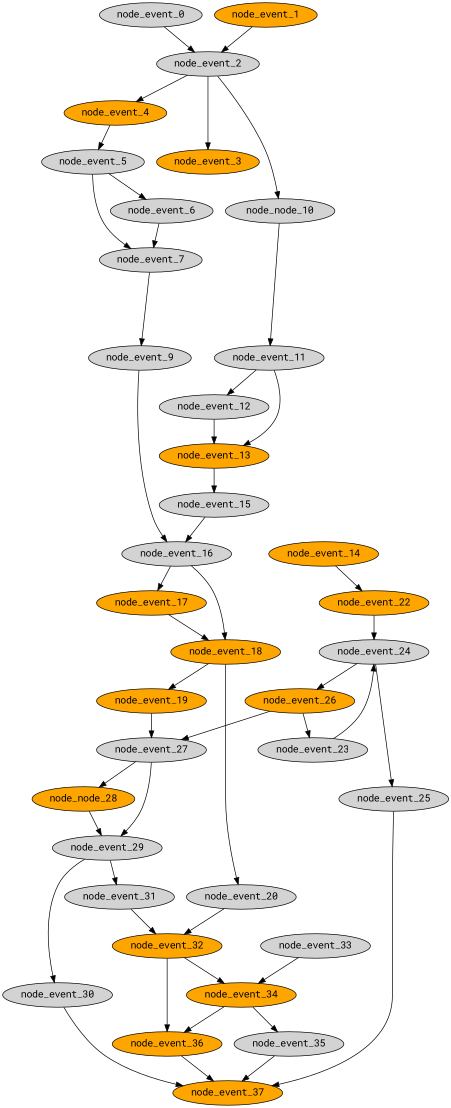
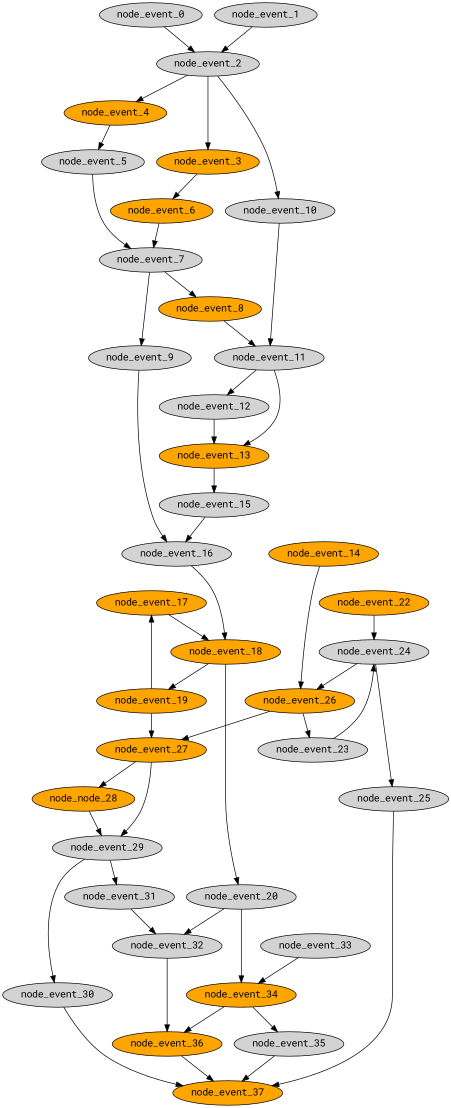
node "node_event_1": fillcolor orange -> lightgrey
edge "node_event_5" -> "node_event_6": now "node_event_3" -> "node_event_6"
node "node_event_6": fillcolor lightgrey -> orange
node "node_node_10": label "node_node_10" -> "node_event_10"
node "node_event_8": added
edge "node_event_16" -> "node_event_17": now "node_event_19" -> "node_event_17"
edge "node_event_14" -> "node_event_22": now "node_event_14" -> "node_event_26"
node "node_event_27": fillcolor lightgrey -> orange
node "node_event_32": fillcolor orange -> lightgrey
edge "node_event_32" -> "node_event_34": now "node_event_20" -> "node_event_34"
